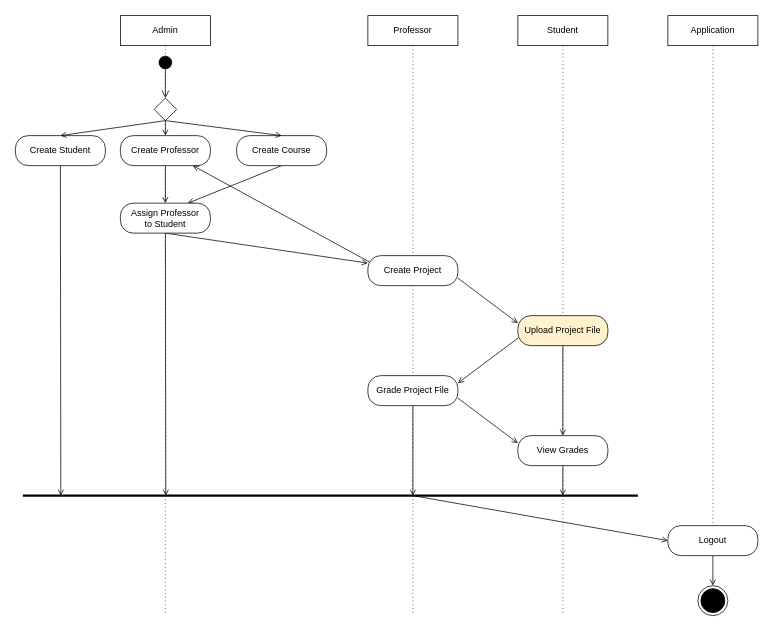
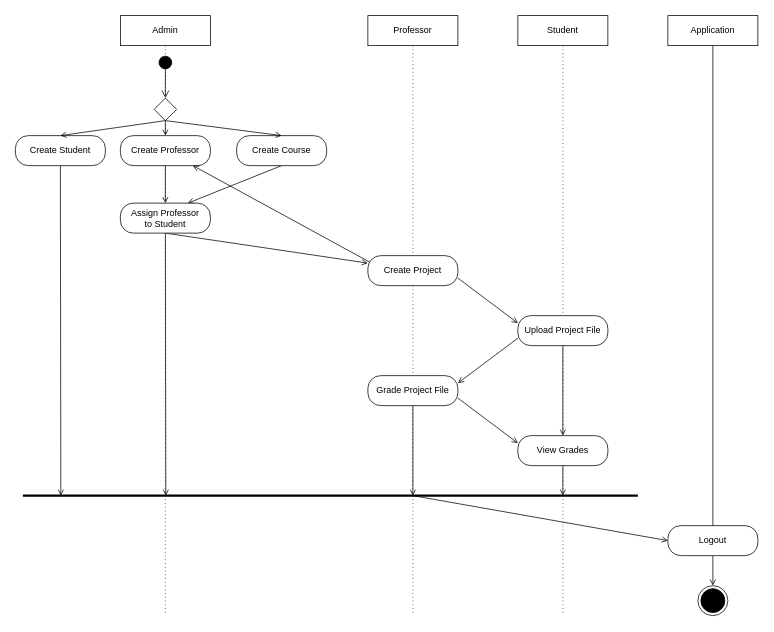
edge "Application" -- "Logout": style dashed -> solid
node "Upload Project File": fillcolor #fff2cc -> #ffffff
